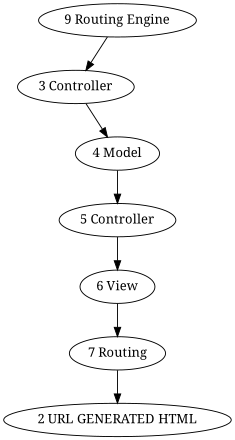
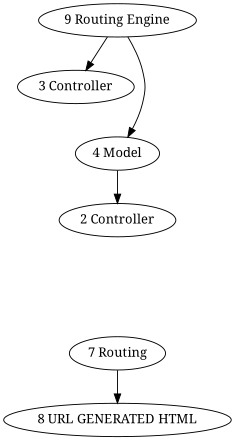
edge "3 Controller" -> "4 Model": now "9 Routing Engine" -> "4 Model"
node "5 Controller": label "5 Controller" -> "2 Controller"
node "6 View": removed
node "2 URL GENERATED HTML": label "2 URL GENERATED HTML" -> "8 URL GENERATED HTML"
